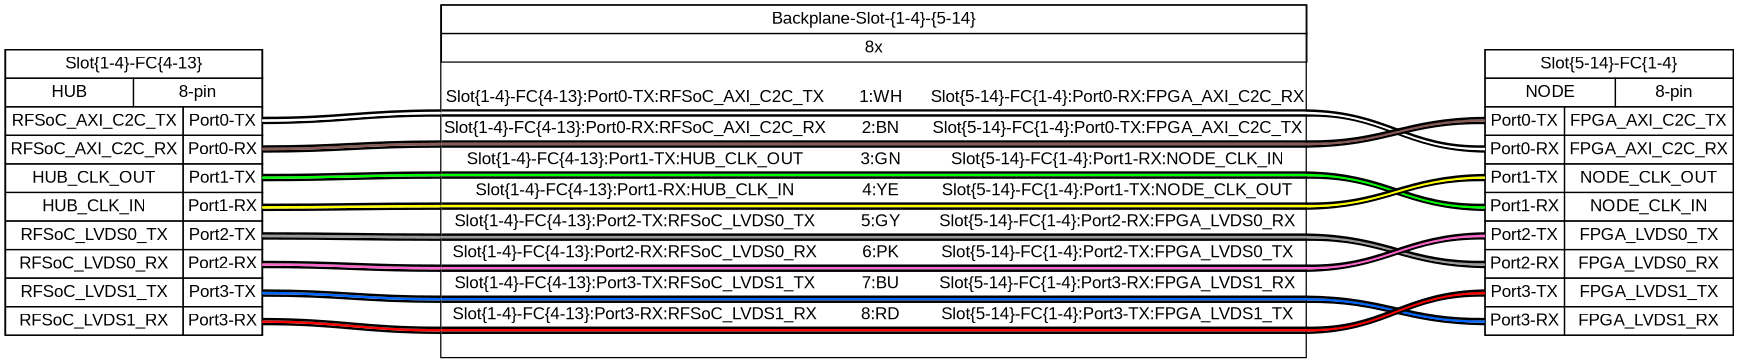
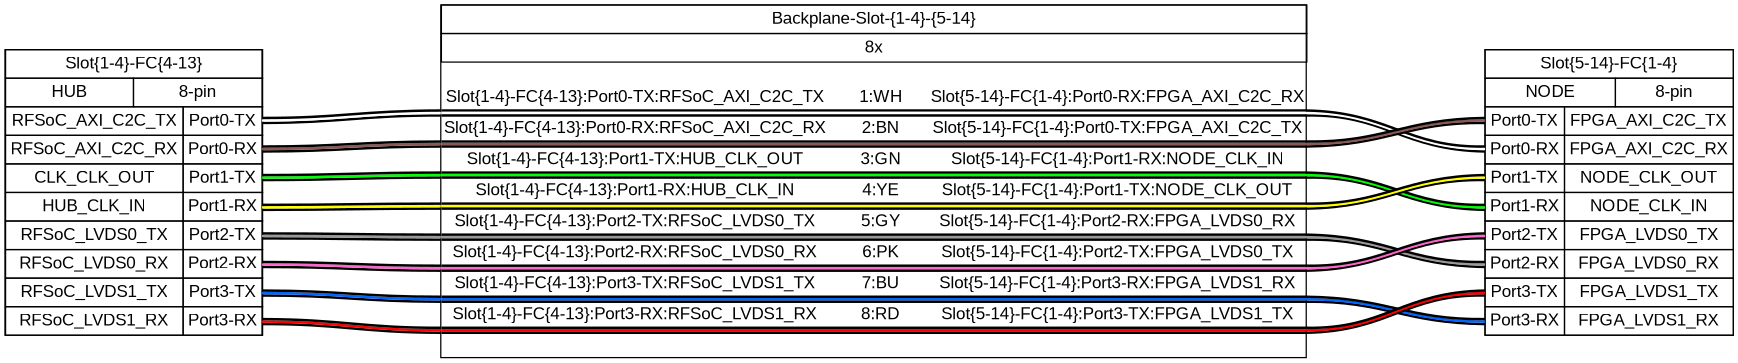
node "Slot{1-4}-FC{4-13}": text "HUB_CLK_OUT" -> "CLK_CLK_OUT"
